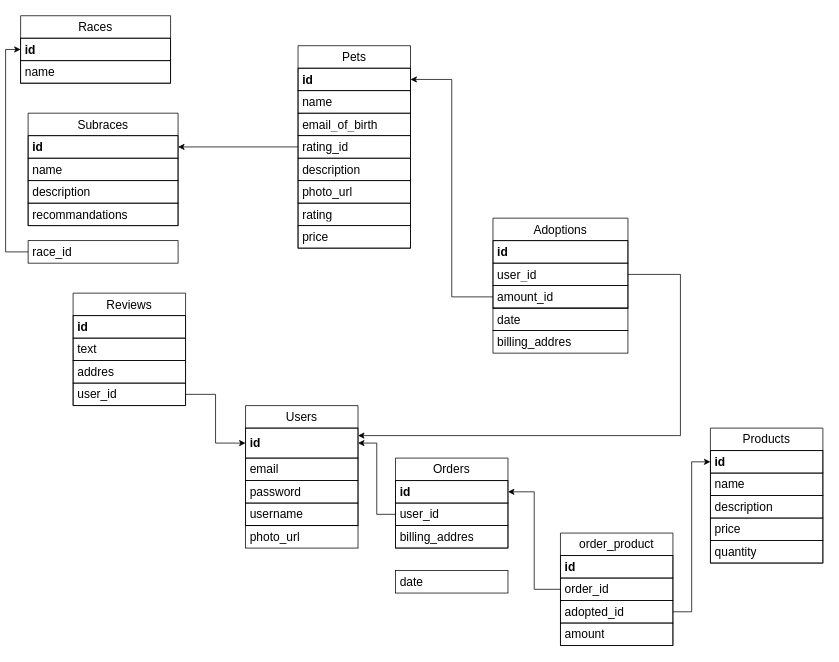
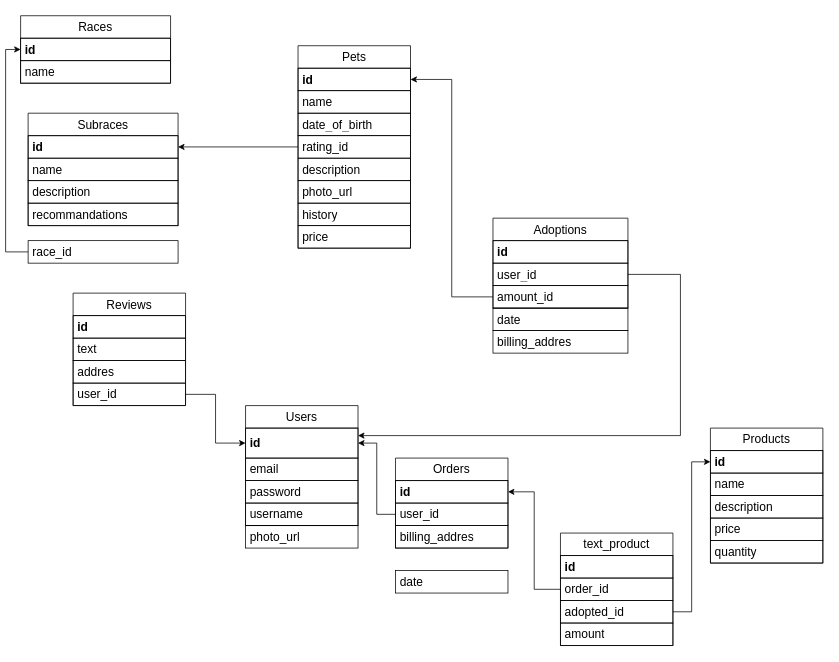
node "email_of_birth": label "email_of_birth" -> "date_of_birth"
node "rating": label "rating" -> "history"
node "order_product": label "order_product" -> "text_product"
